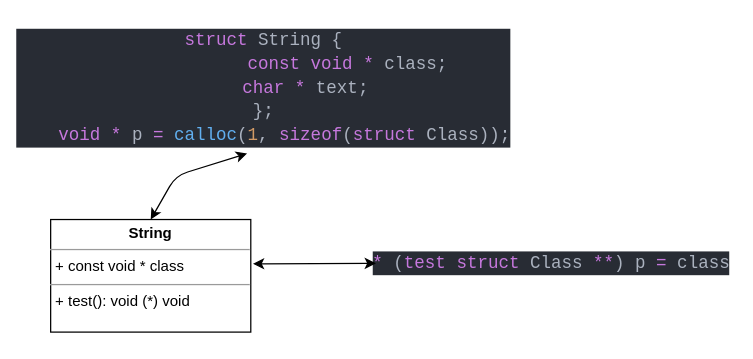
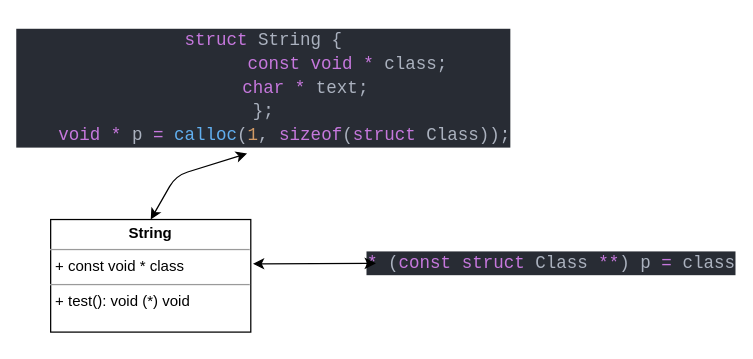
node "* (test struct Class **) p = class": label "* (test struct Class **) p = class" -> "* (const struct Class **) p = class"
